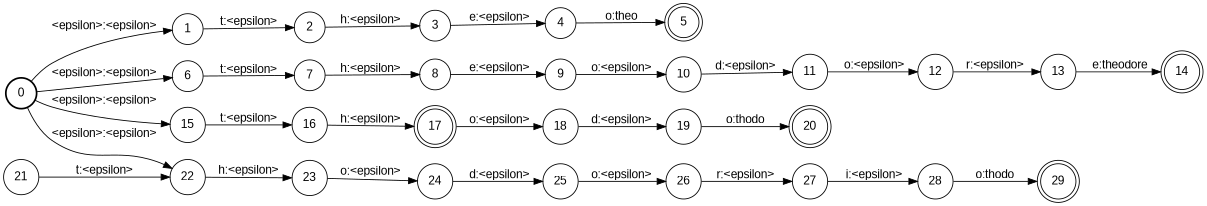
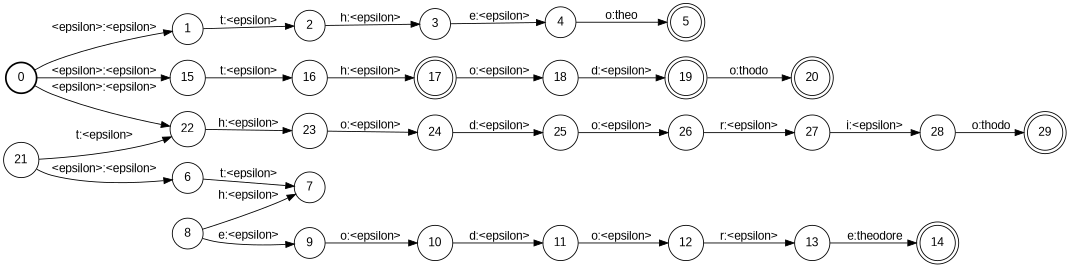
edge "7" -> "8": reversed
edge "0" -> "6": now "21" -> "6"
node "19": shape circle -> doublecircle
